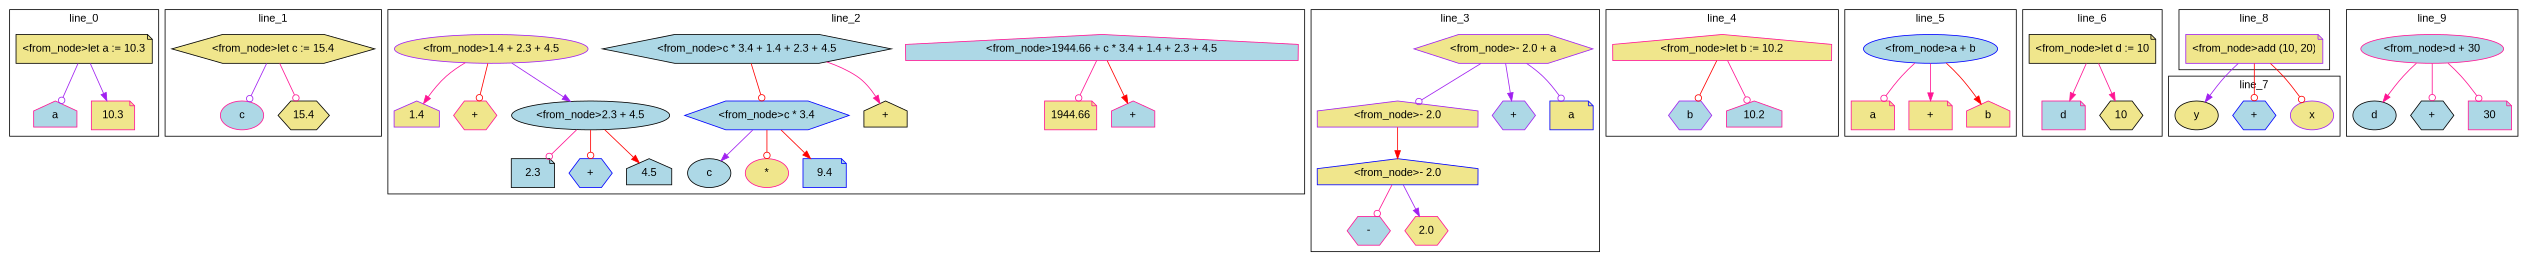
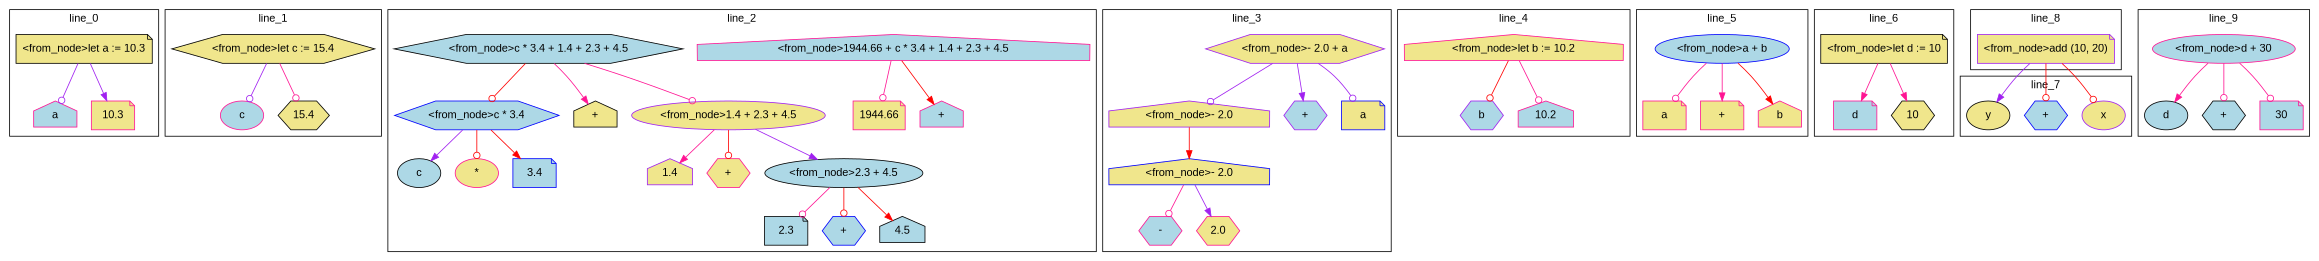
edge "<from_node>c * 3.4 + 1.4 + 2.3 + 4.5" -> "<from_node>1.4 + 2.3 + 4.5": added
node "9.4": label "9.4" -> "3.4"
